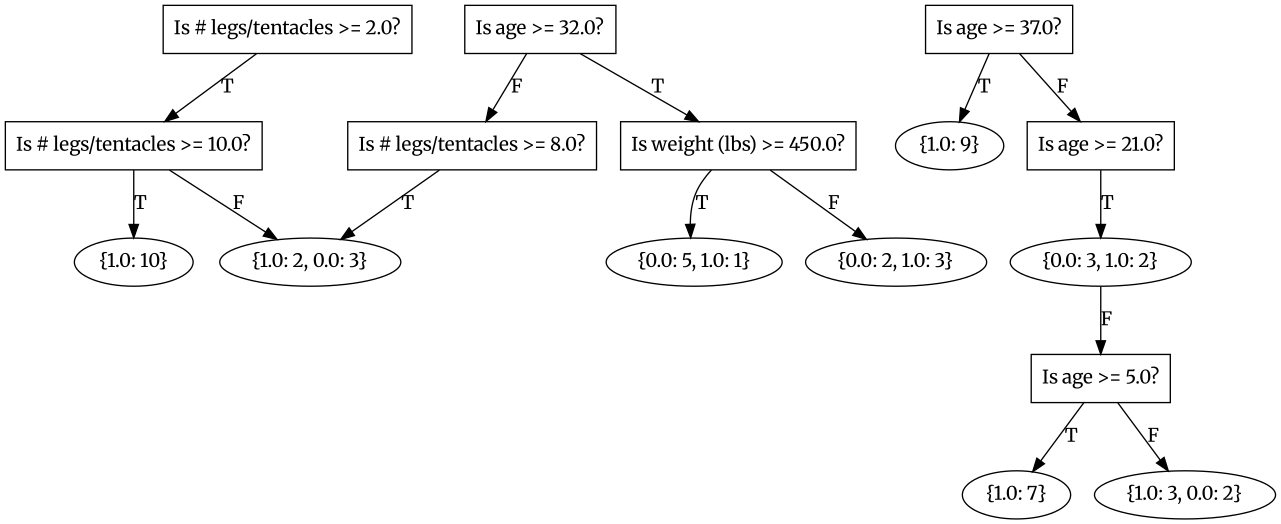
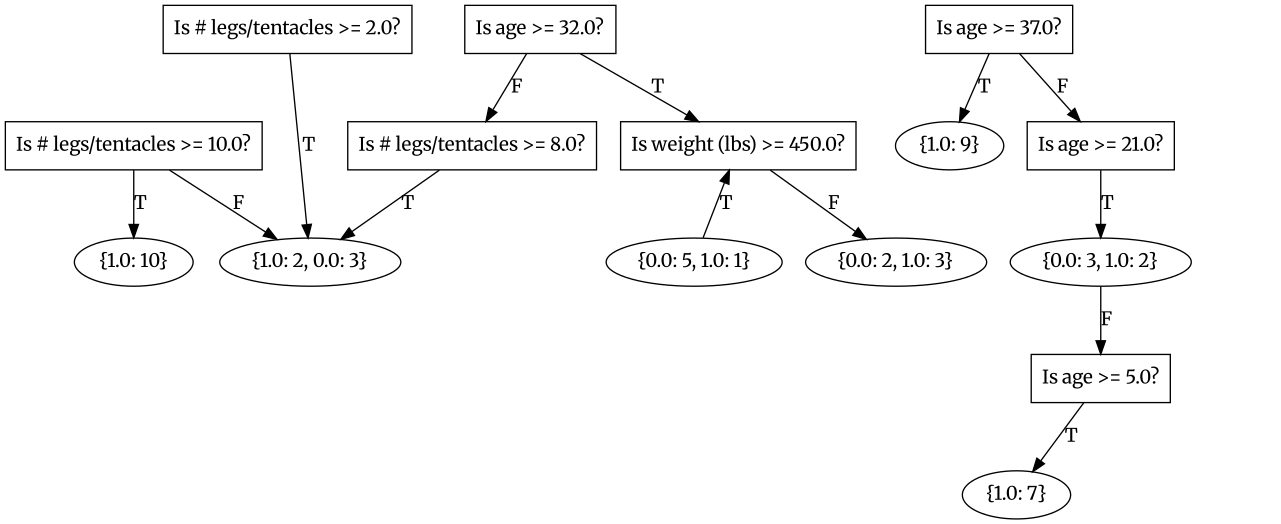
edge "Is # legs/tentacles >= 2.0?" -> "Is # legs/tentacles >= 10.0?": now "Is # legs/tentacles >= 2.0?" -> "{1.0: 2, 0.0: 3}"
edge "Is weight (lbs) >= 450.0?" -> "{0.0: 5, 1.0: 1}": reversed
node "{1.0: 3, 0.0: 2}": removed
